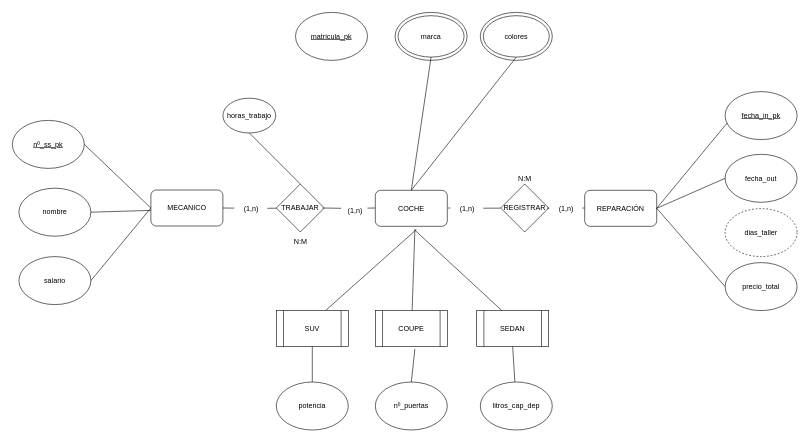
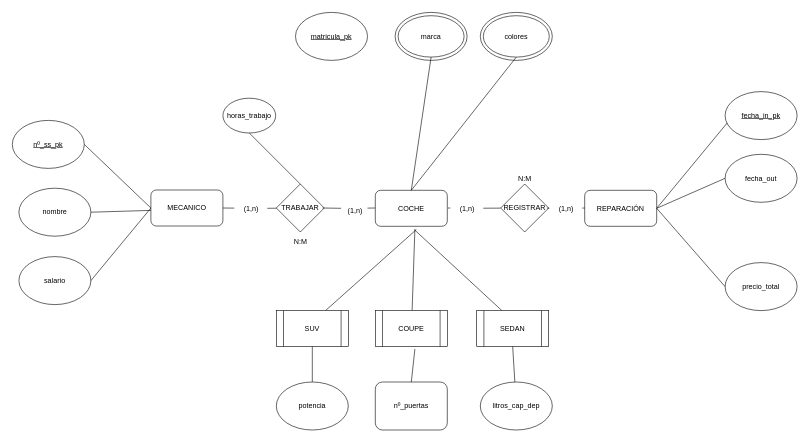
node "dias_taller": removed
node "nº_puertas": shape ellipse -> rounded rectangle
